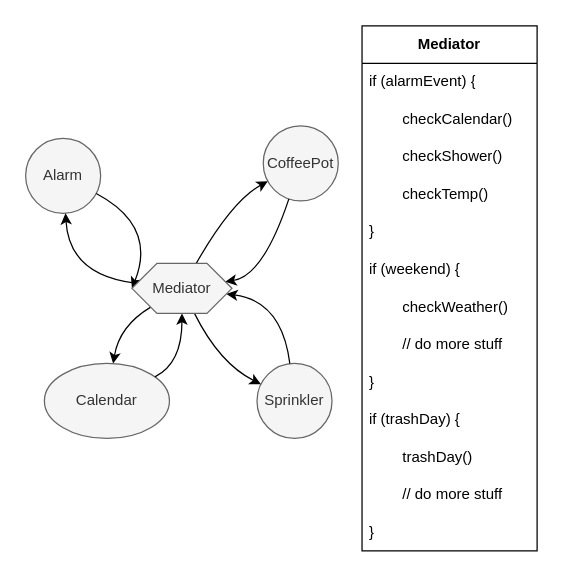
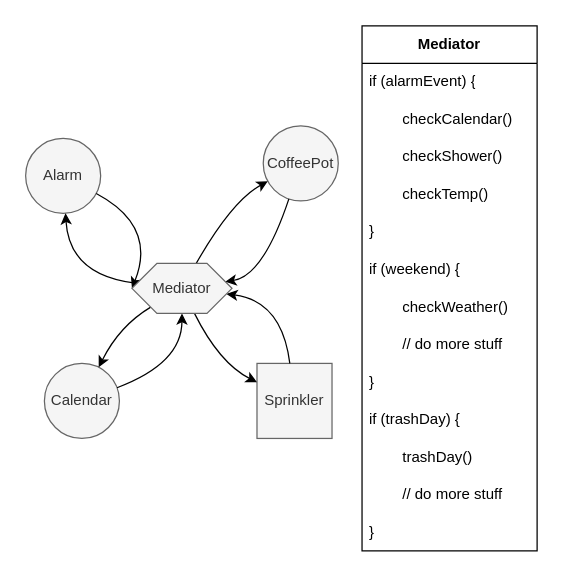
node "Calendar": size 125x75 -> 75x75
node "Sprinkler": shape ellipse -> rectangle
